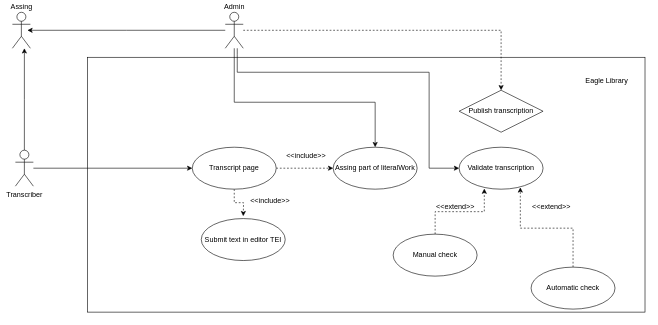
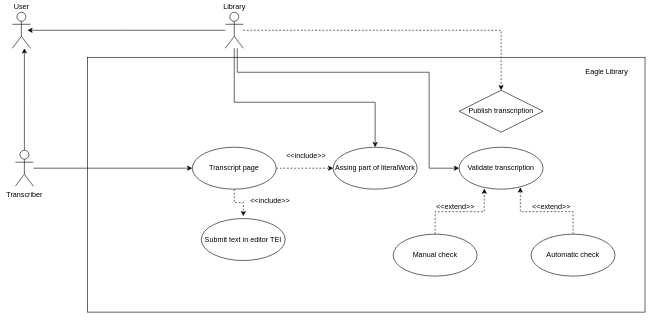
node "Assing": label "Assing" -> "User"
node "Admin": label "Admin" -> "Library"
node "Eagle Library": moved (612, 81) -> (612, 72)
node "Automatic check": moved (573, 288) -> (573, 255)
